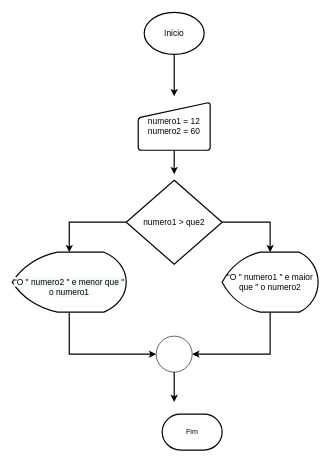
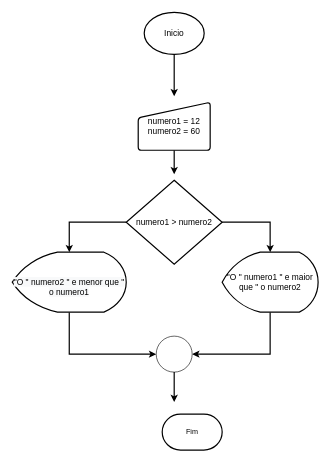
node "numero1 > que2": label "numero1 > que2" -> "numero1 > numero2"
